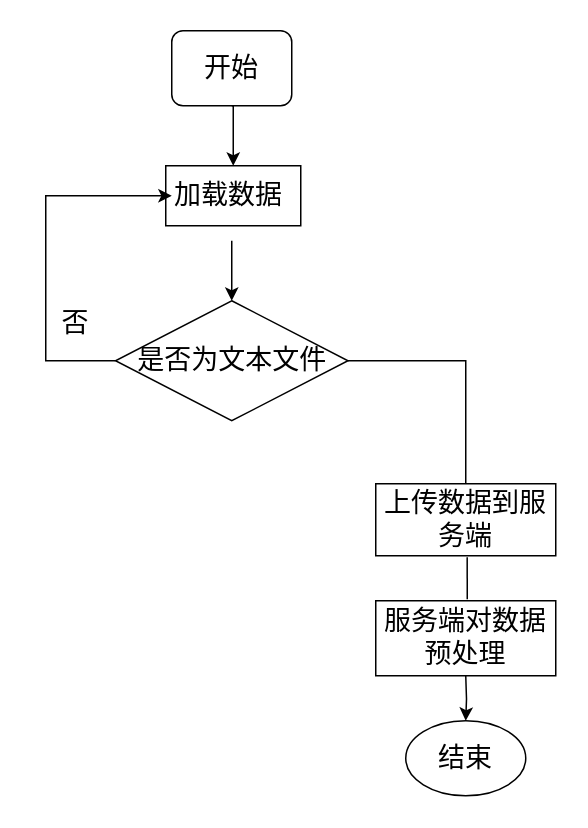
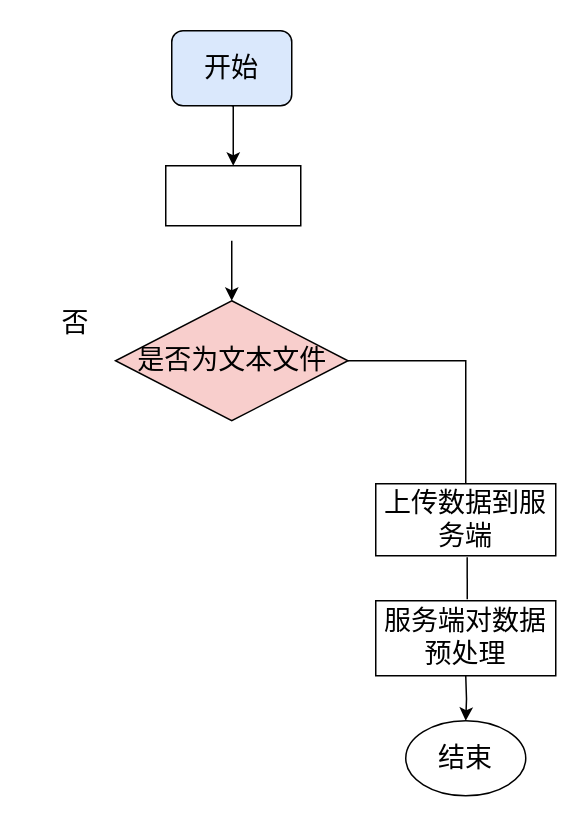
node "开始": fillcolor #ffffff -> #dae8fc
node "加载数据": removed
edge "是否为文本文件" -> "加载数据": removed
node "是否为文本文件": fillcolor #ffffff -> #f8cecc
